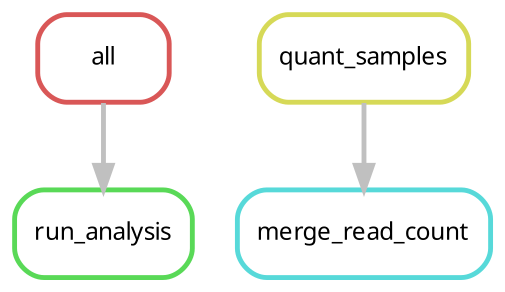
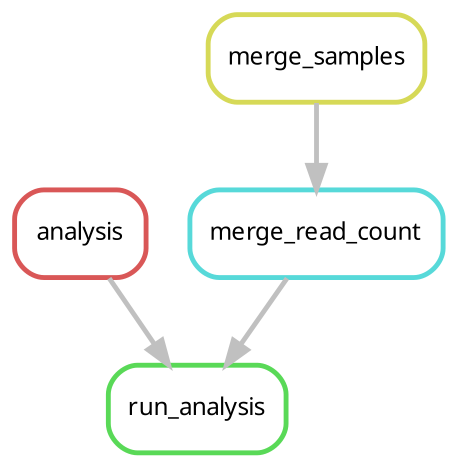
node "all": label "all" -> "analysis"
node "quant_samples": label "quant_samples" -> "merge_samples"
edge "merge_read_count" -> "run_analysis": added
